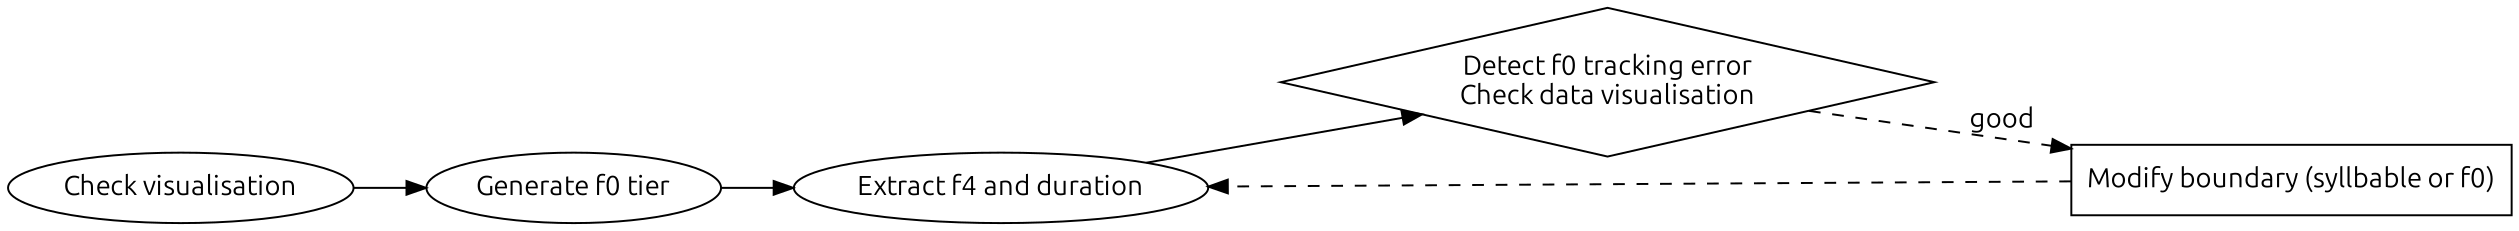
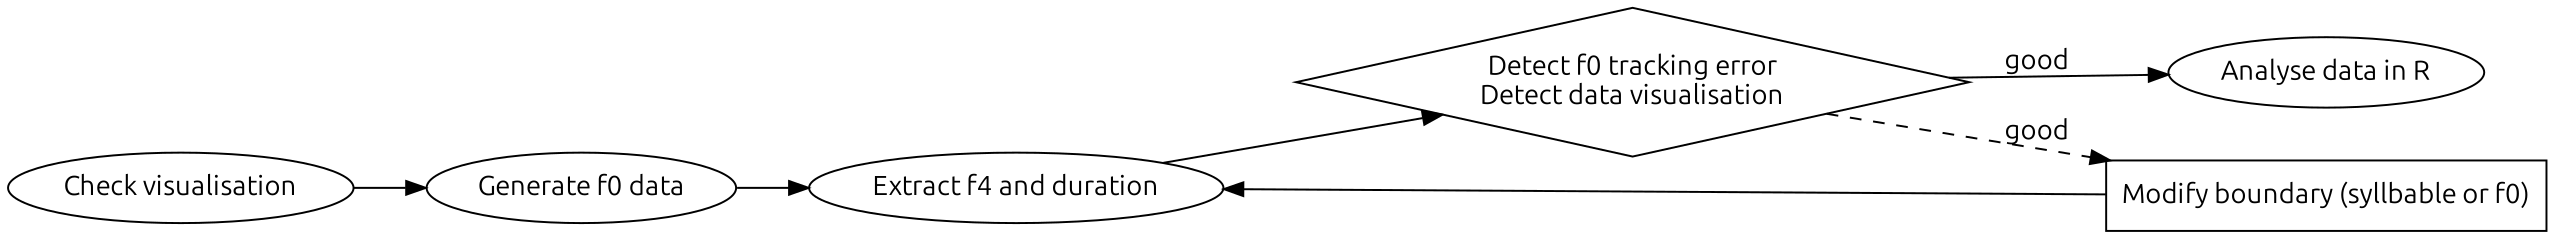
node "Analyse data in R": added
node "Detect f0 tracking error Check data visualisation": label "Detect f0 tracking error Check data visualisation" -> "Detect f0 tracking error Detect data visualisation"
edge "Modify boundary (syllbable or f0)" -> "Extract f4 and duration": style dashed -> solid
node "Generate f0 tier": label "Generate f0 tier" -> "Generate f0 data"
